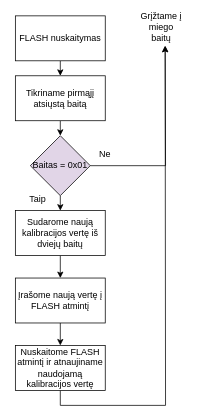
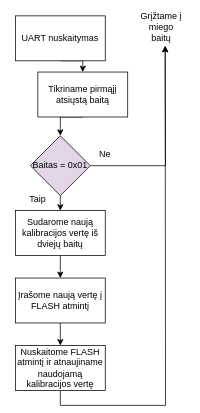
node "FLASH nuskaitymas": label "FLASH nuskaitymas" -> "UART nuskaitymas"
node "Tikriname pirmąjį atsiųstą baitą": moved (60, 98) -> (83, 94)
